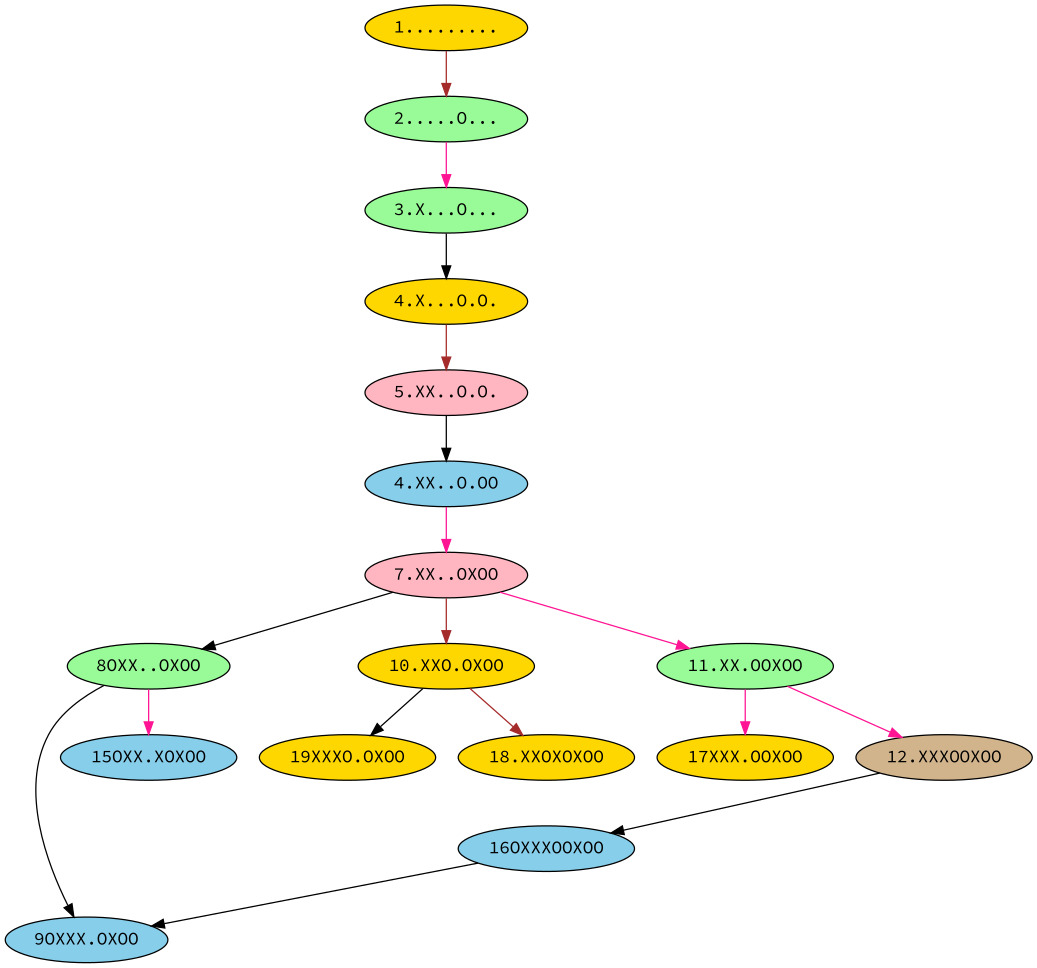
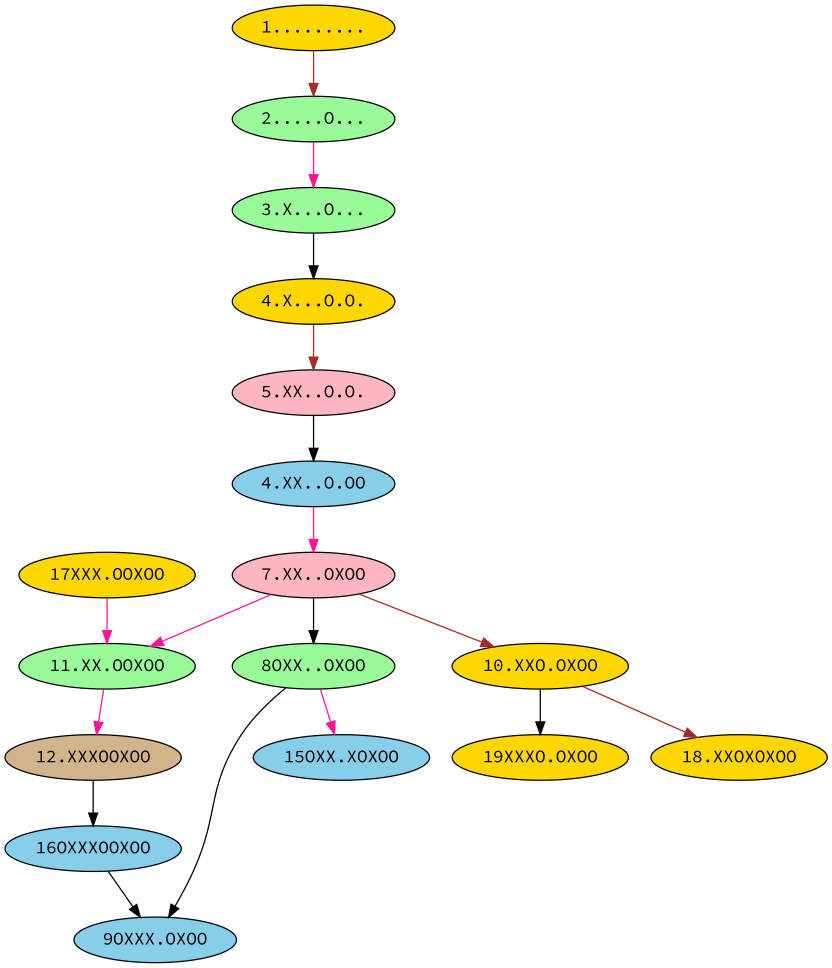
edge "11.XX.OOXOO" -> "17XXX.OOXOO": reversed
